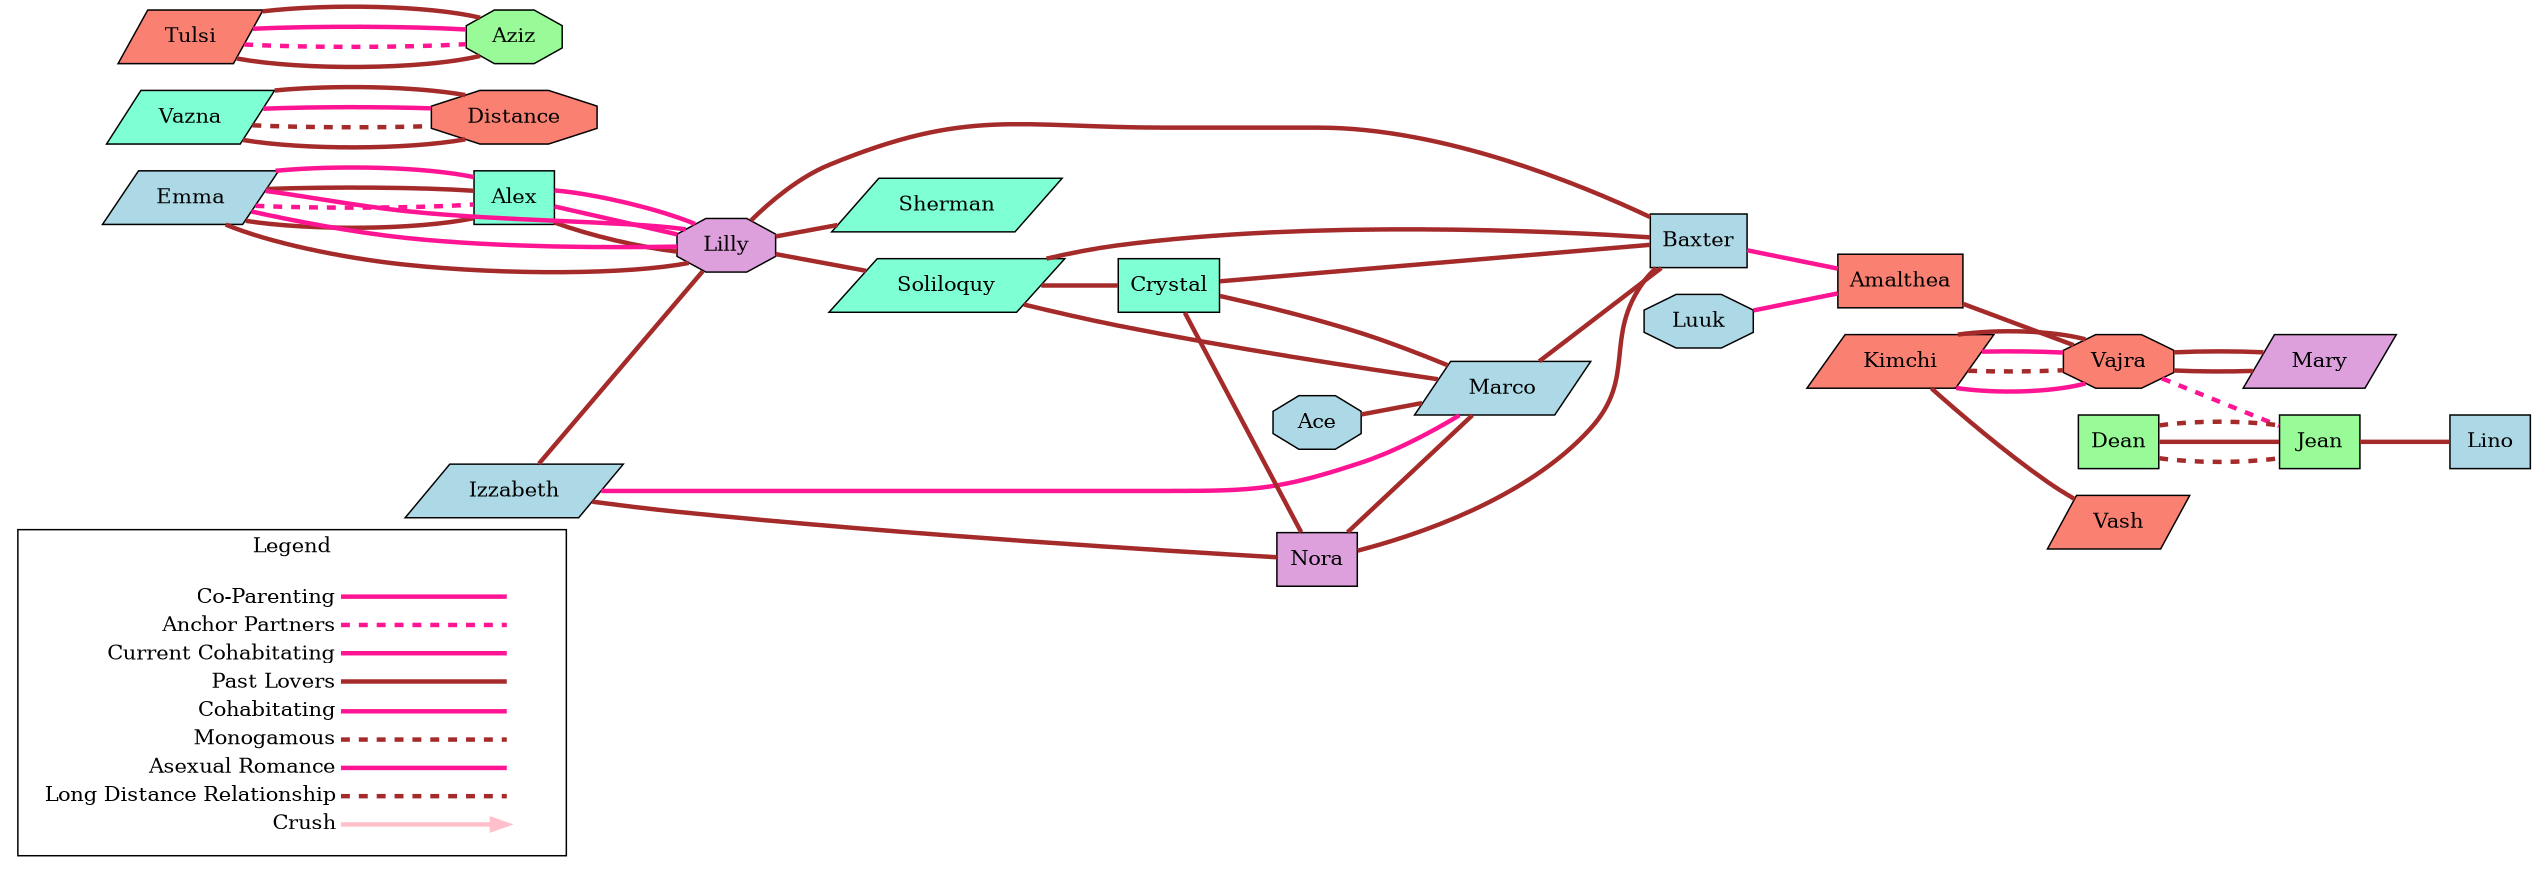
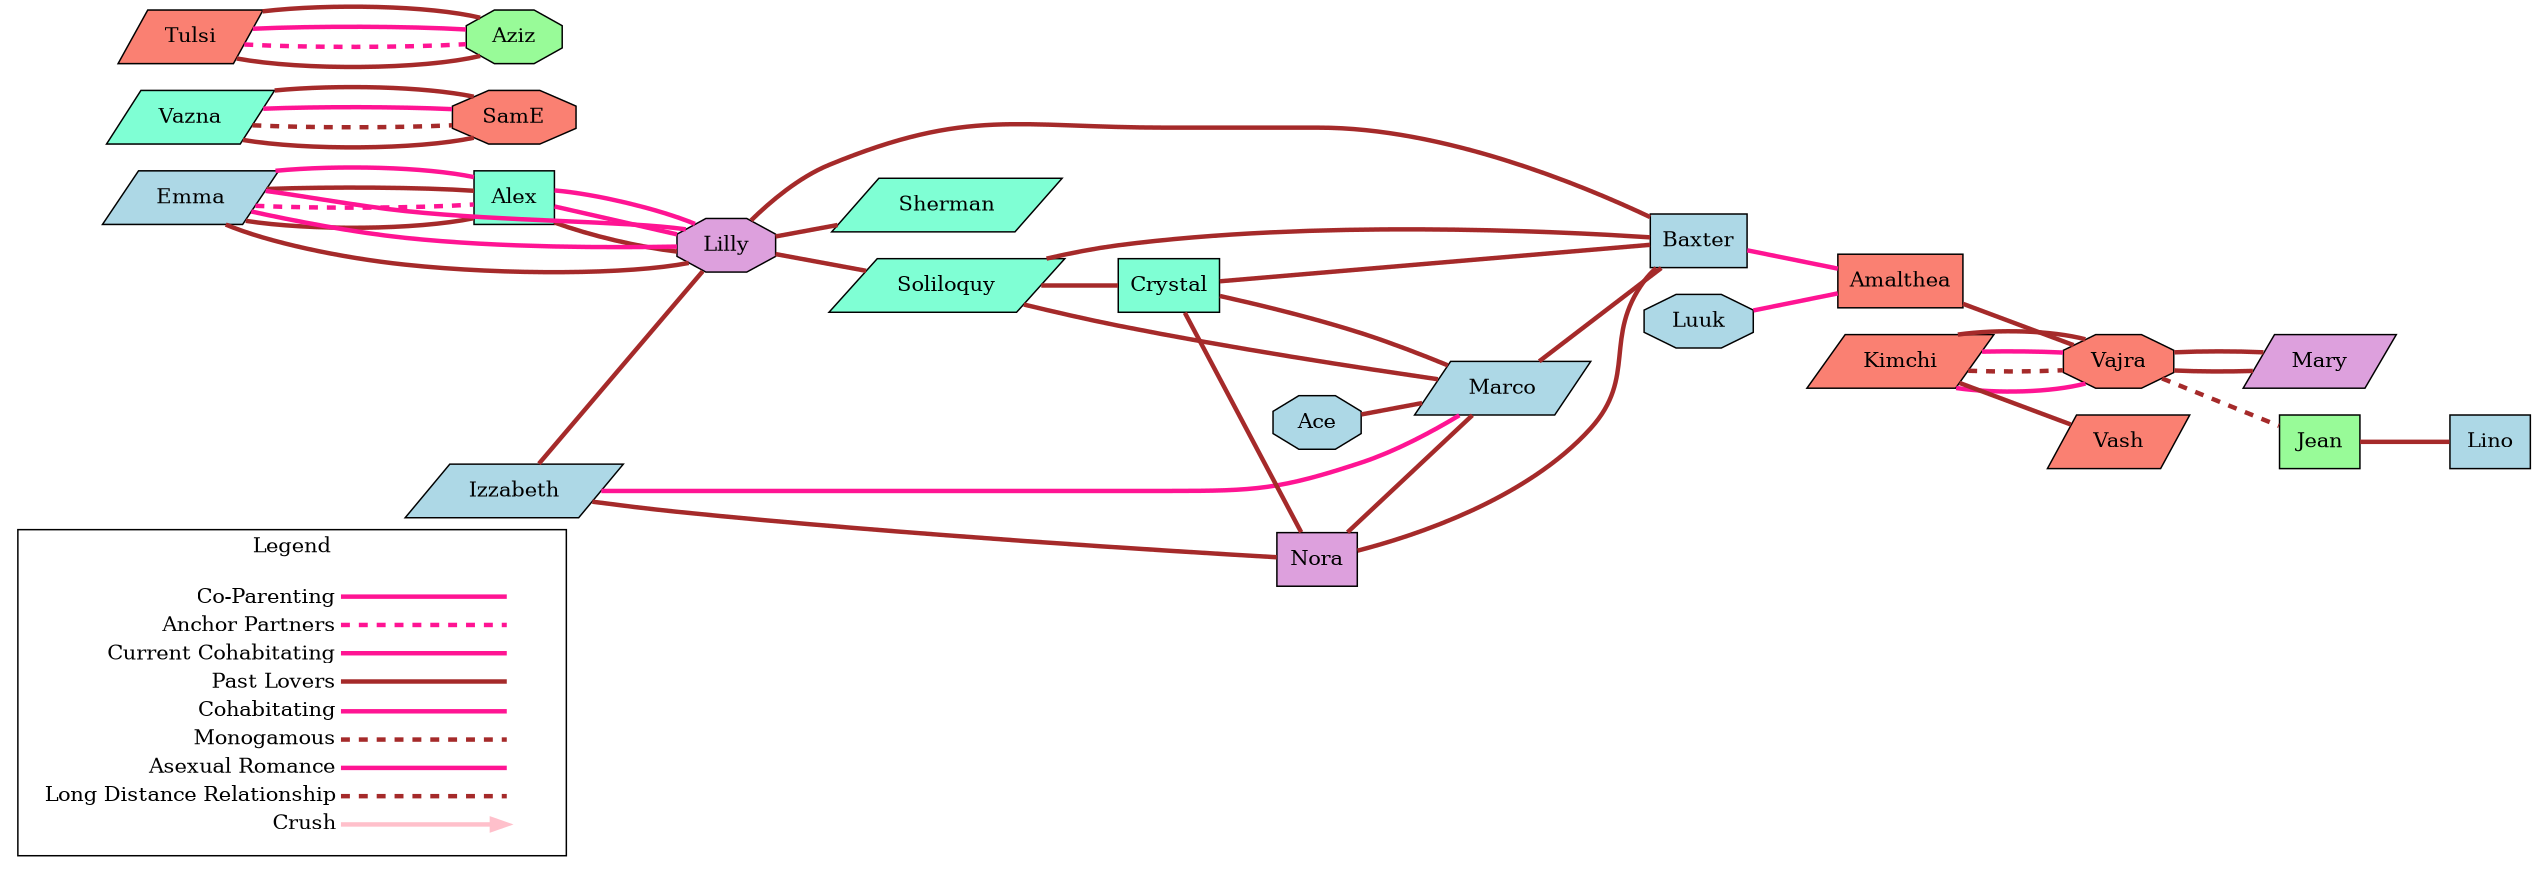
node "Distance": label "Distance" -> "SamE"
edge "Vajra" -- "Jean": color deeppink -> brown
node "Dean": removed
